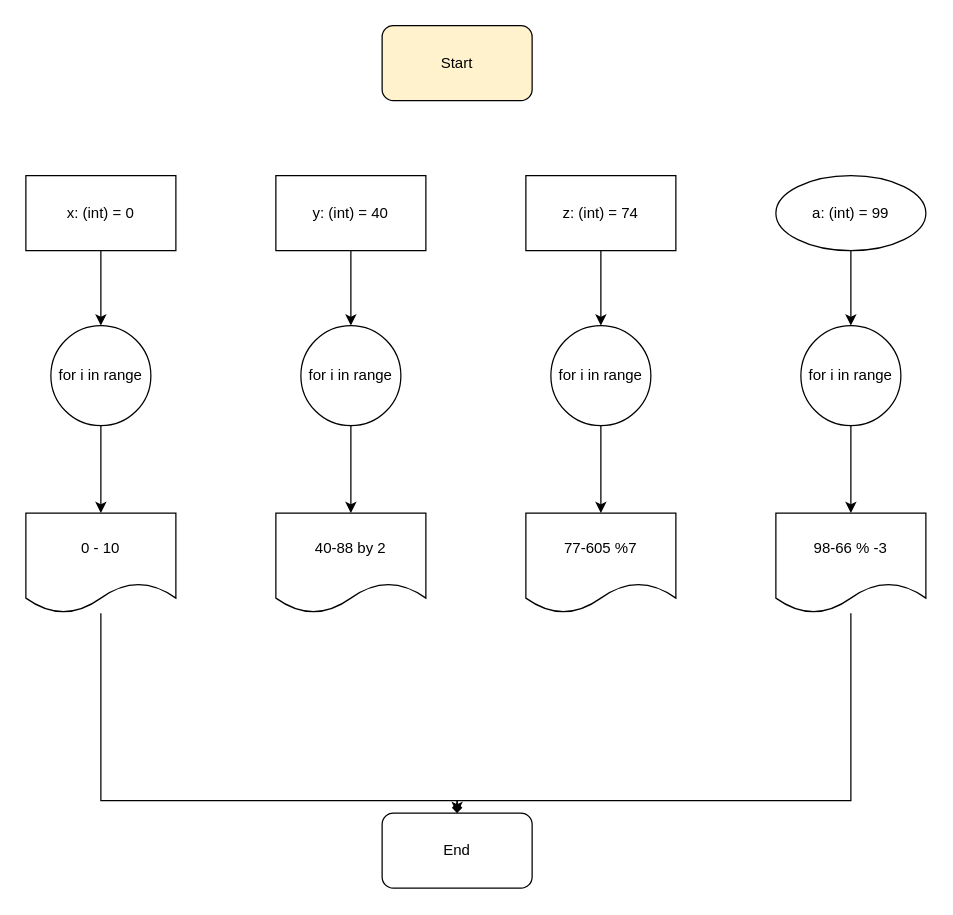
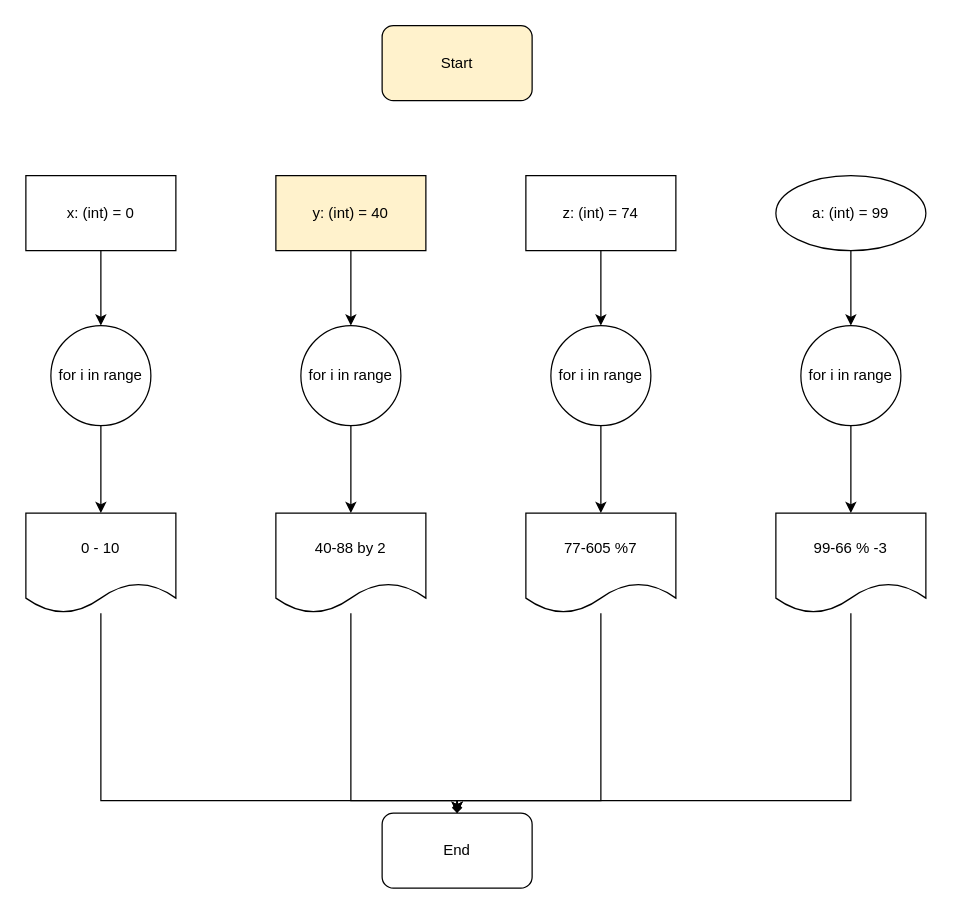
node "y: (int) = 40": fillcolor #ffffff -> #fff2cc
node "98-66 % -3": label "98-66 % -3" -> "99-66 % -3"
edge "77-605 %7" -> "End": added
edge "40-88 by 2" -> "End": added
